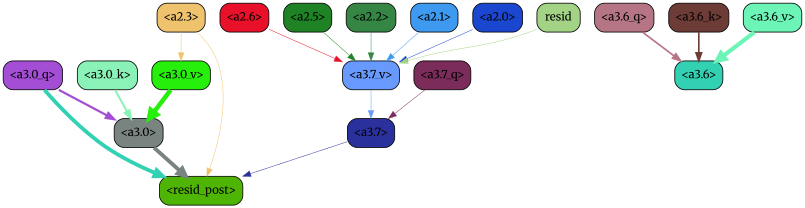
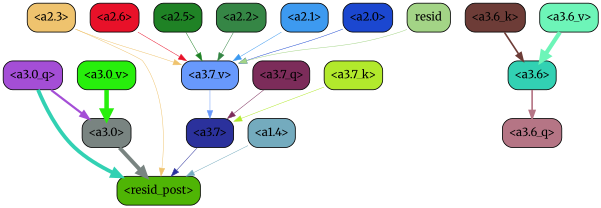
edge "<a2.3>" -> "<a3.0_v>": now "<a2.3>" -> "<a3.7_v>"
edge "<a3.6_q>" -> "<a3.6>": reversed
node "<a3.0_k>": removed
node "<a3.7_k>": added
node "<a1.4>": added
